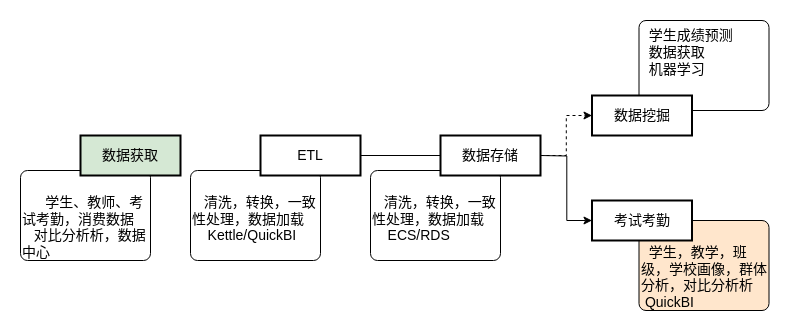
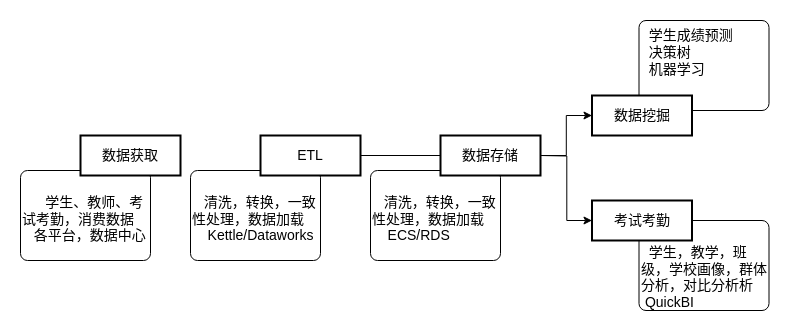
node "学生成绩预测 数据获取 机器学习": label "学生成绩预测 数据获取 机器学习" -> "学生成绩预测 决策树 机器学习"
edge "数据存储" -> "数据挖掘": style dashed -> solid
node "数据获取": fillcolor #d5e8d4 -> #ffffff
node "清洗，转换，一致性处理，数据加载 Kettle/QuickBI": label "清洗，转换，一致性处理，数据加载 Kettle/QuickBI" -> "清洗，转换，一致性处理，数据加载 Kettle/Dataworks"
node "学生、教师、考试考勤，消费数据 对比分析析，数据中心": label "学生、教师、考试考勤，消费数据 对比分析析，数据中心" -> "学生、教师、考试考勤，消费数据 各平台，数据中心"
node "学生，教学，班级，学校画像，群体分析，对比分析析 QuickBI": fillcolor #ffe6cc -> #ffffff
